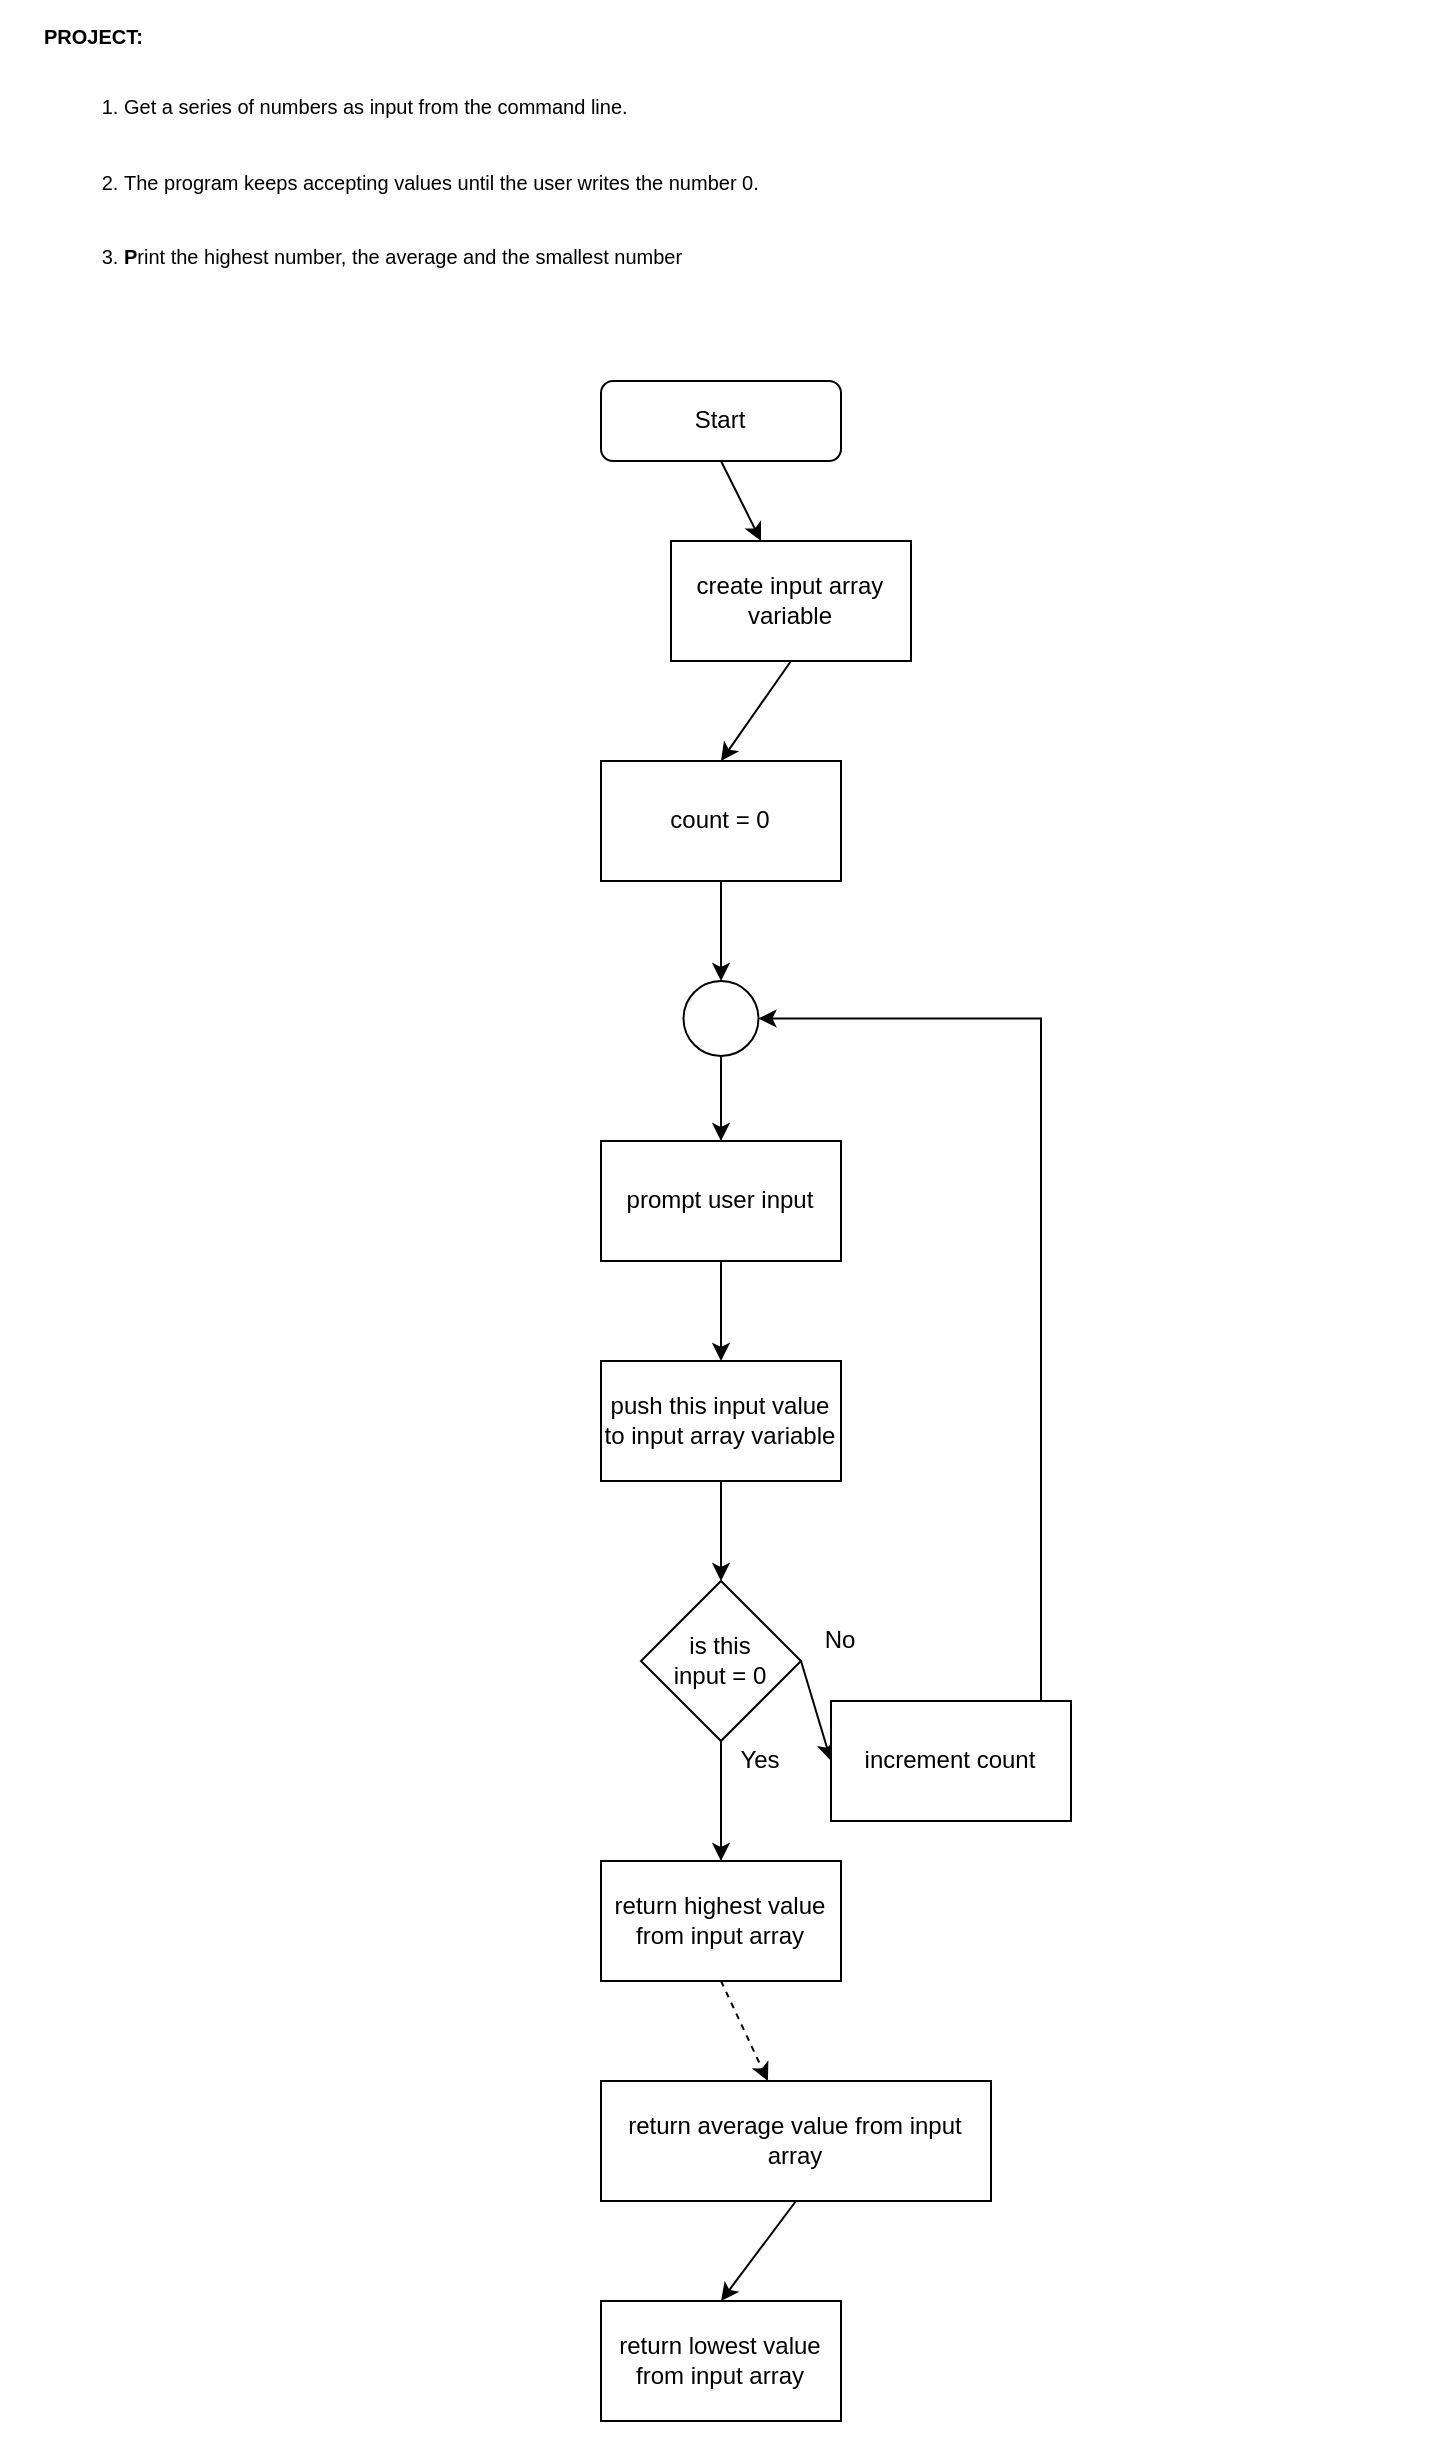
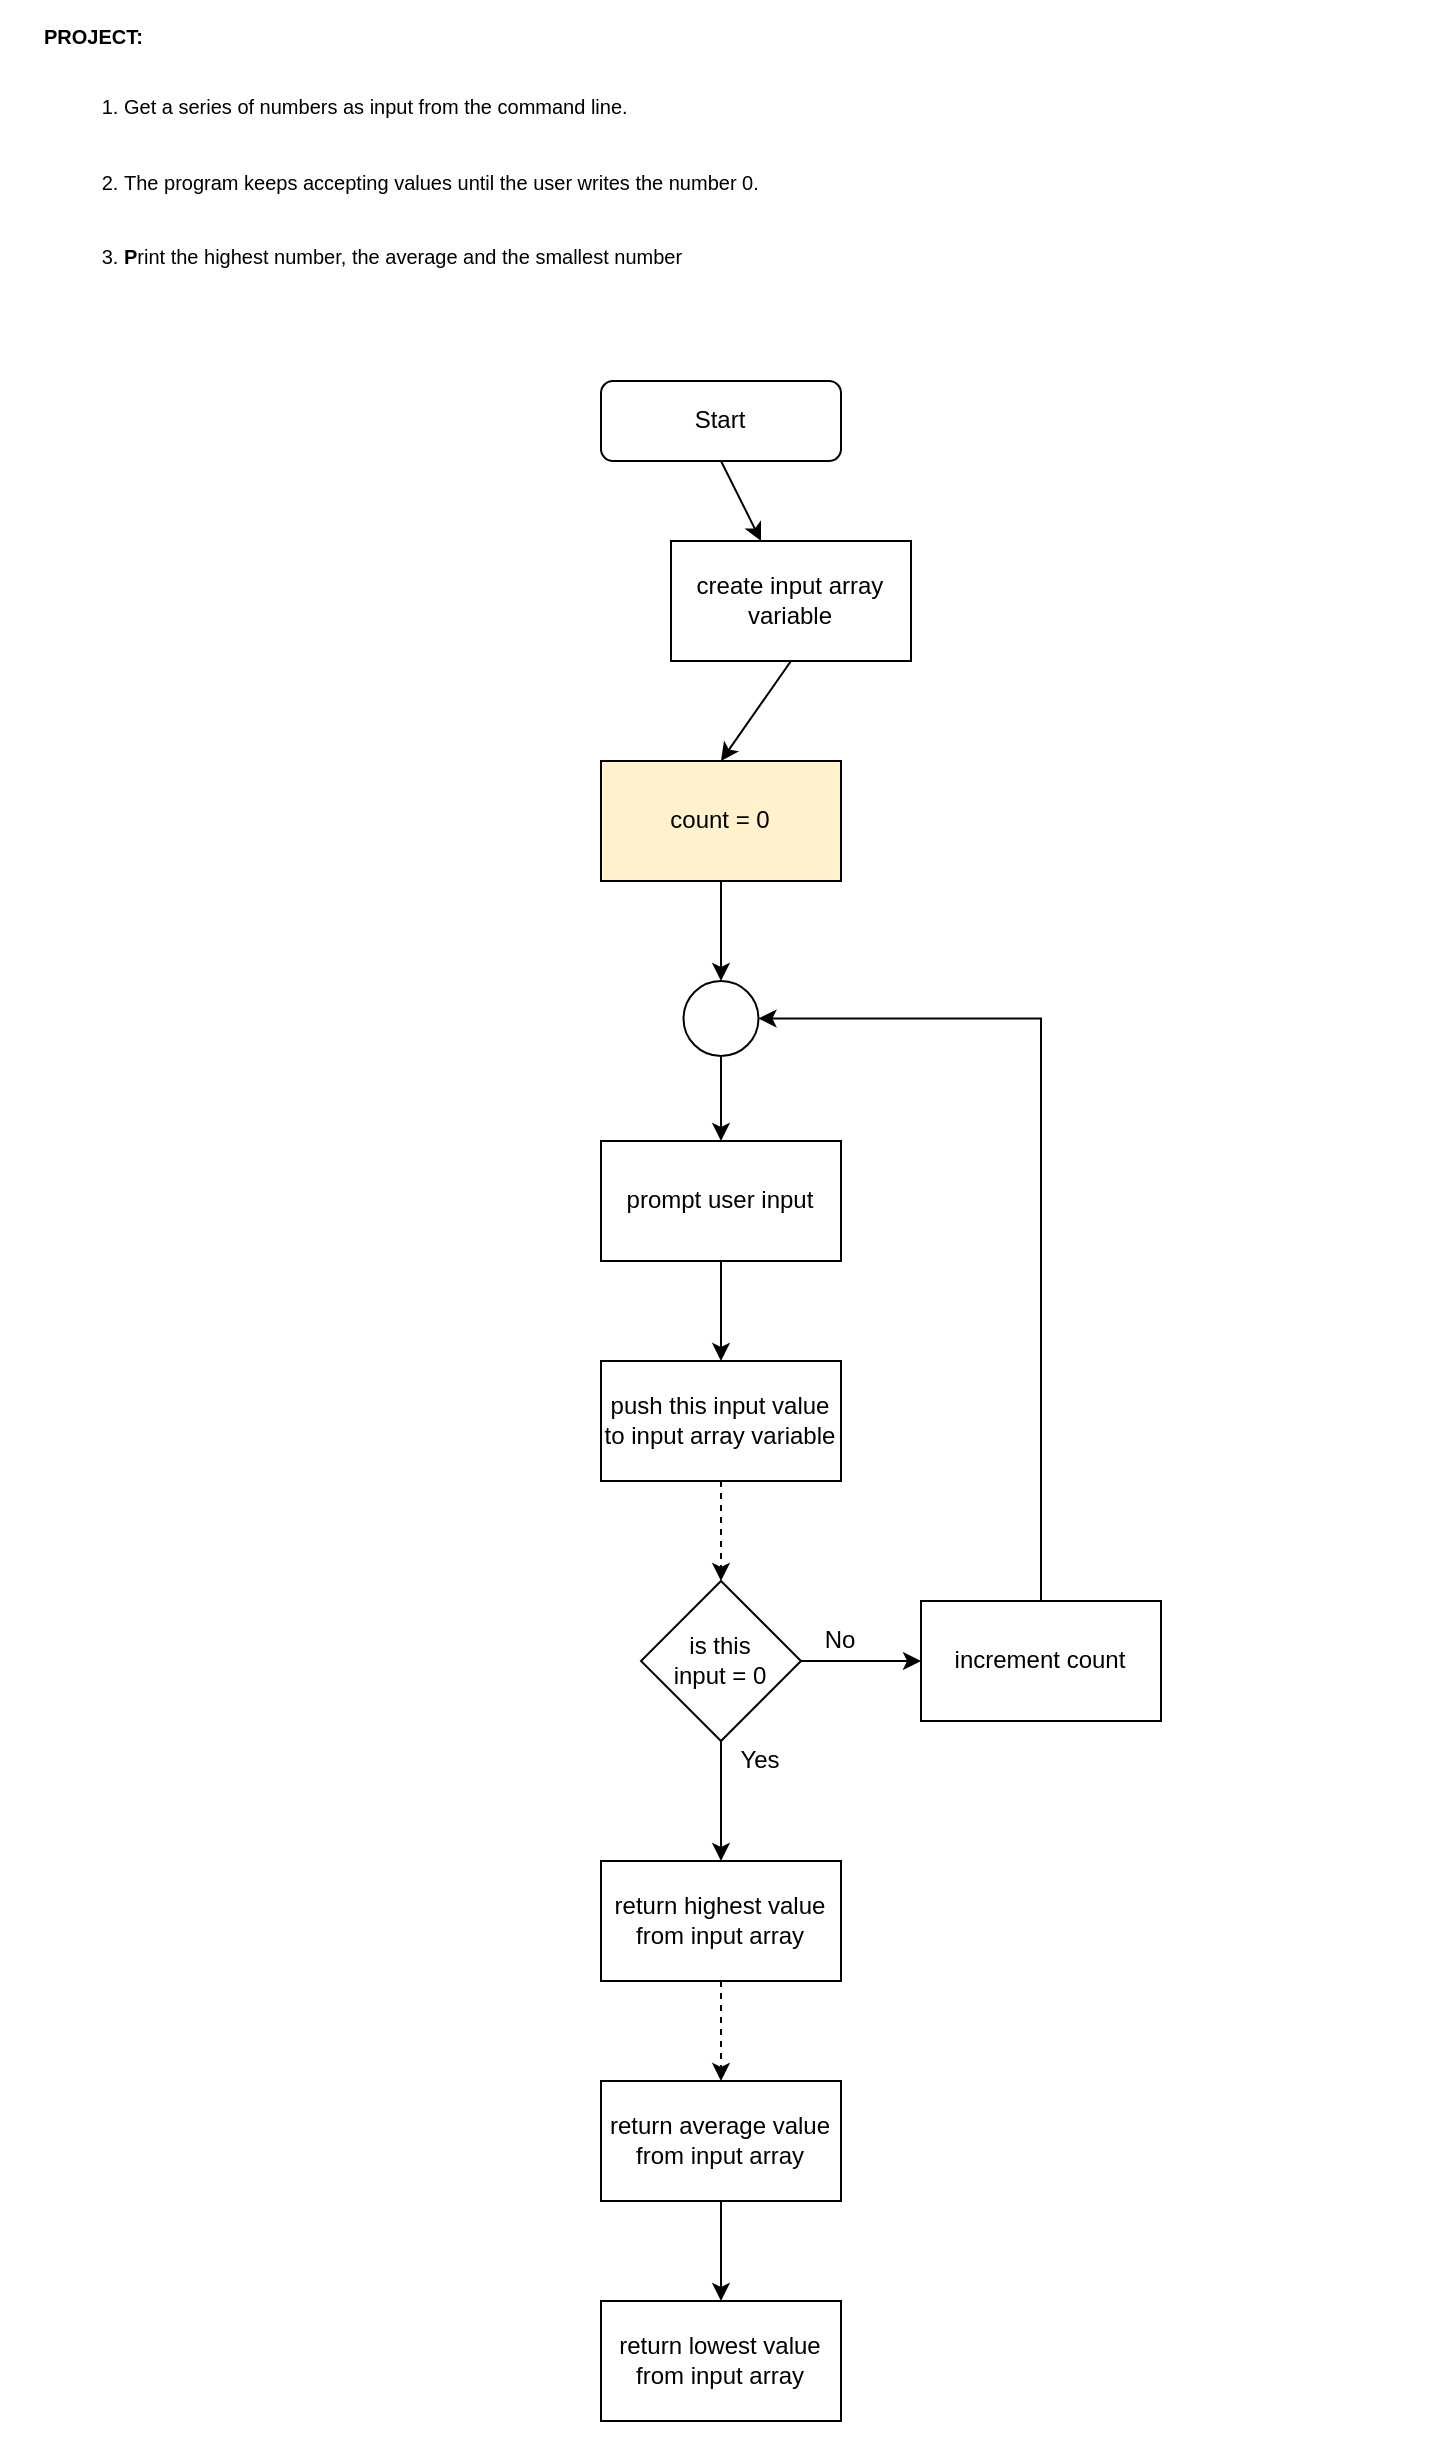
node "count = 0": fillcolor #ffffff -> #fff2cc
edge "push this input value to input array variable" -> "is this input = 0": style solid -> dashed
node "increment count": moved (951, 1761) -> (1041, 1661)
node "return average value from input array": size 390x120 -> 240x120
